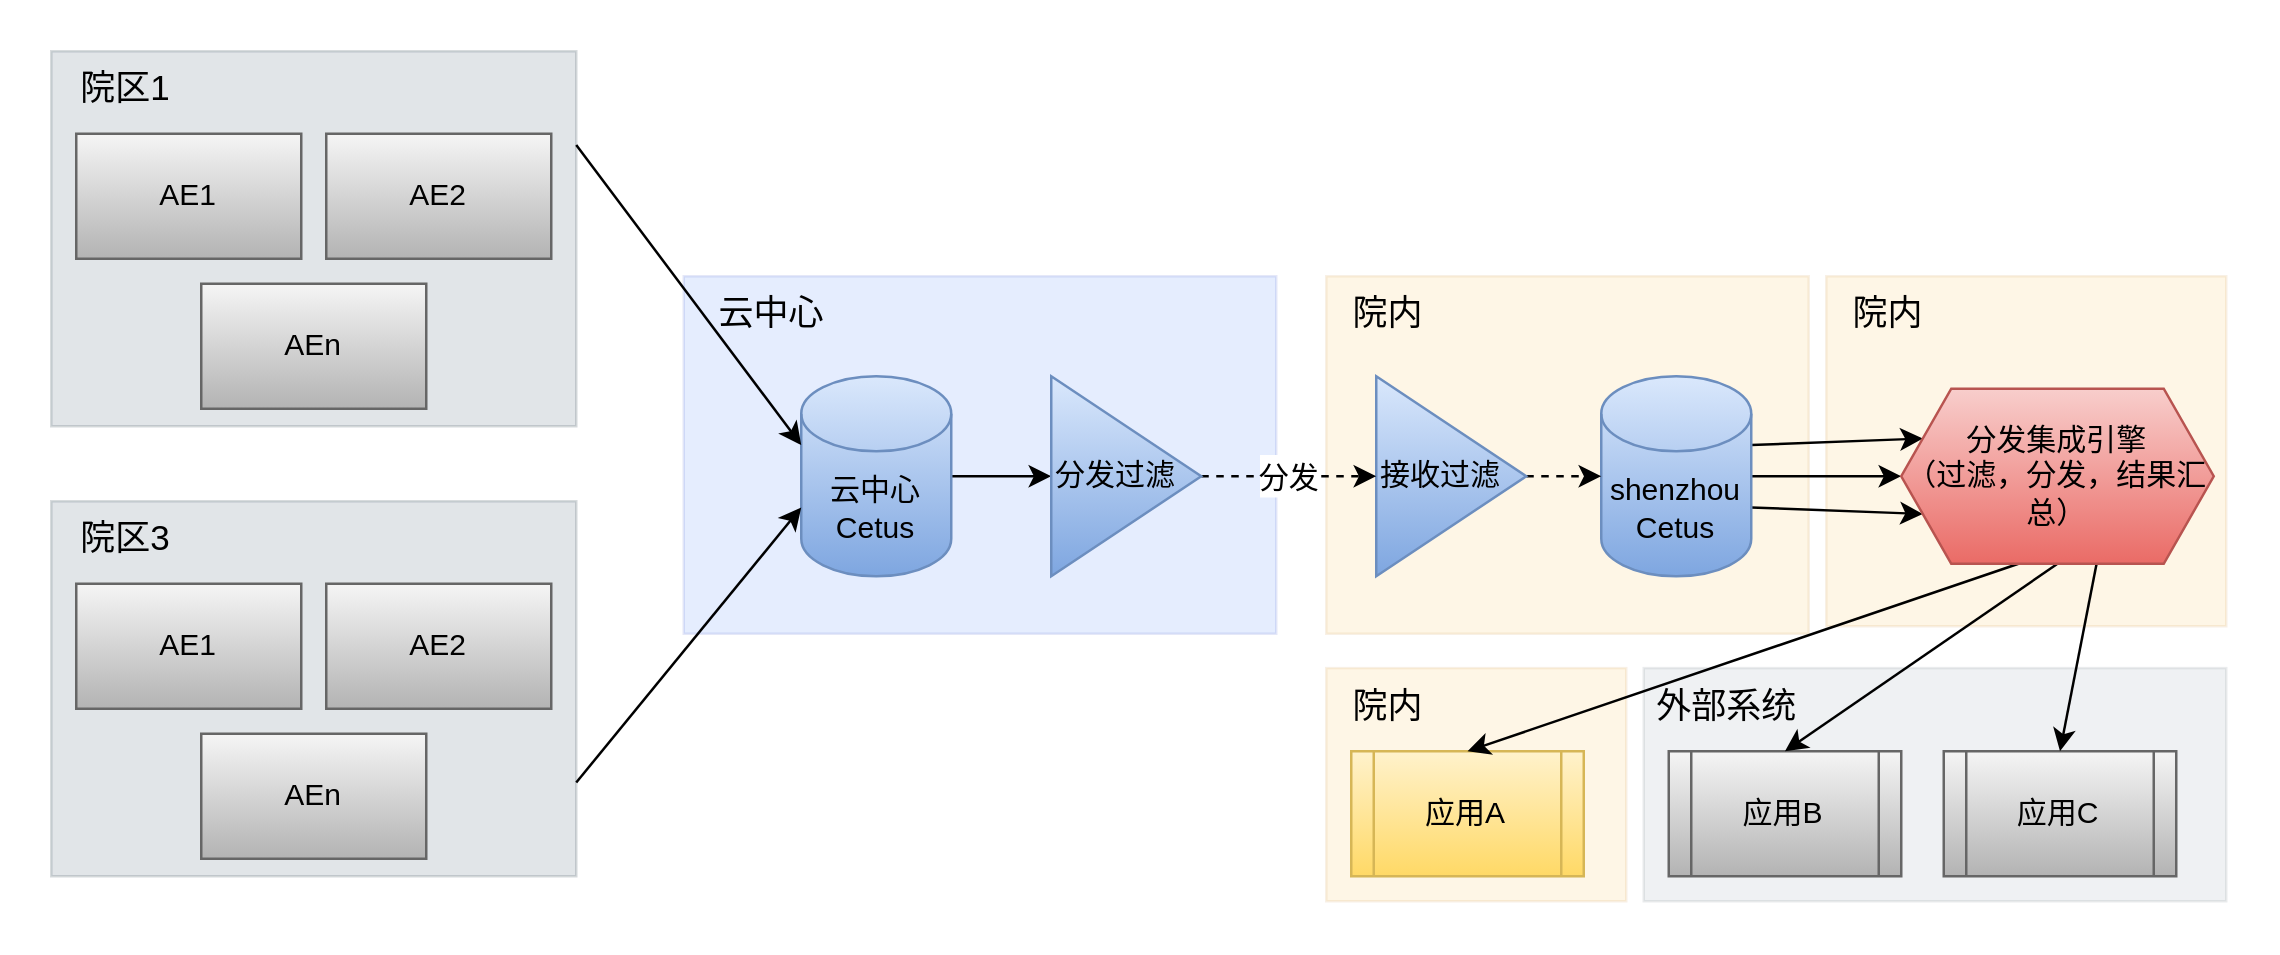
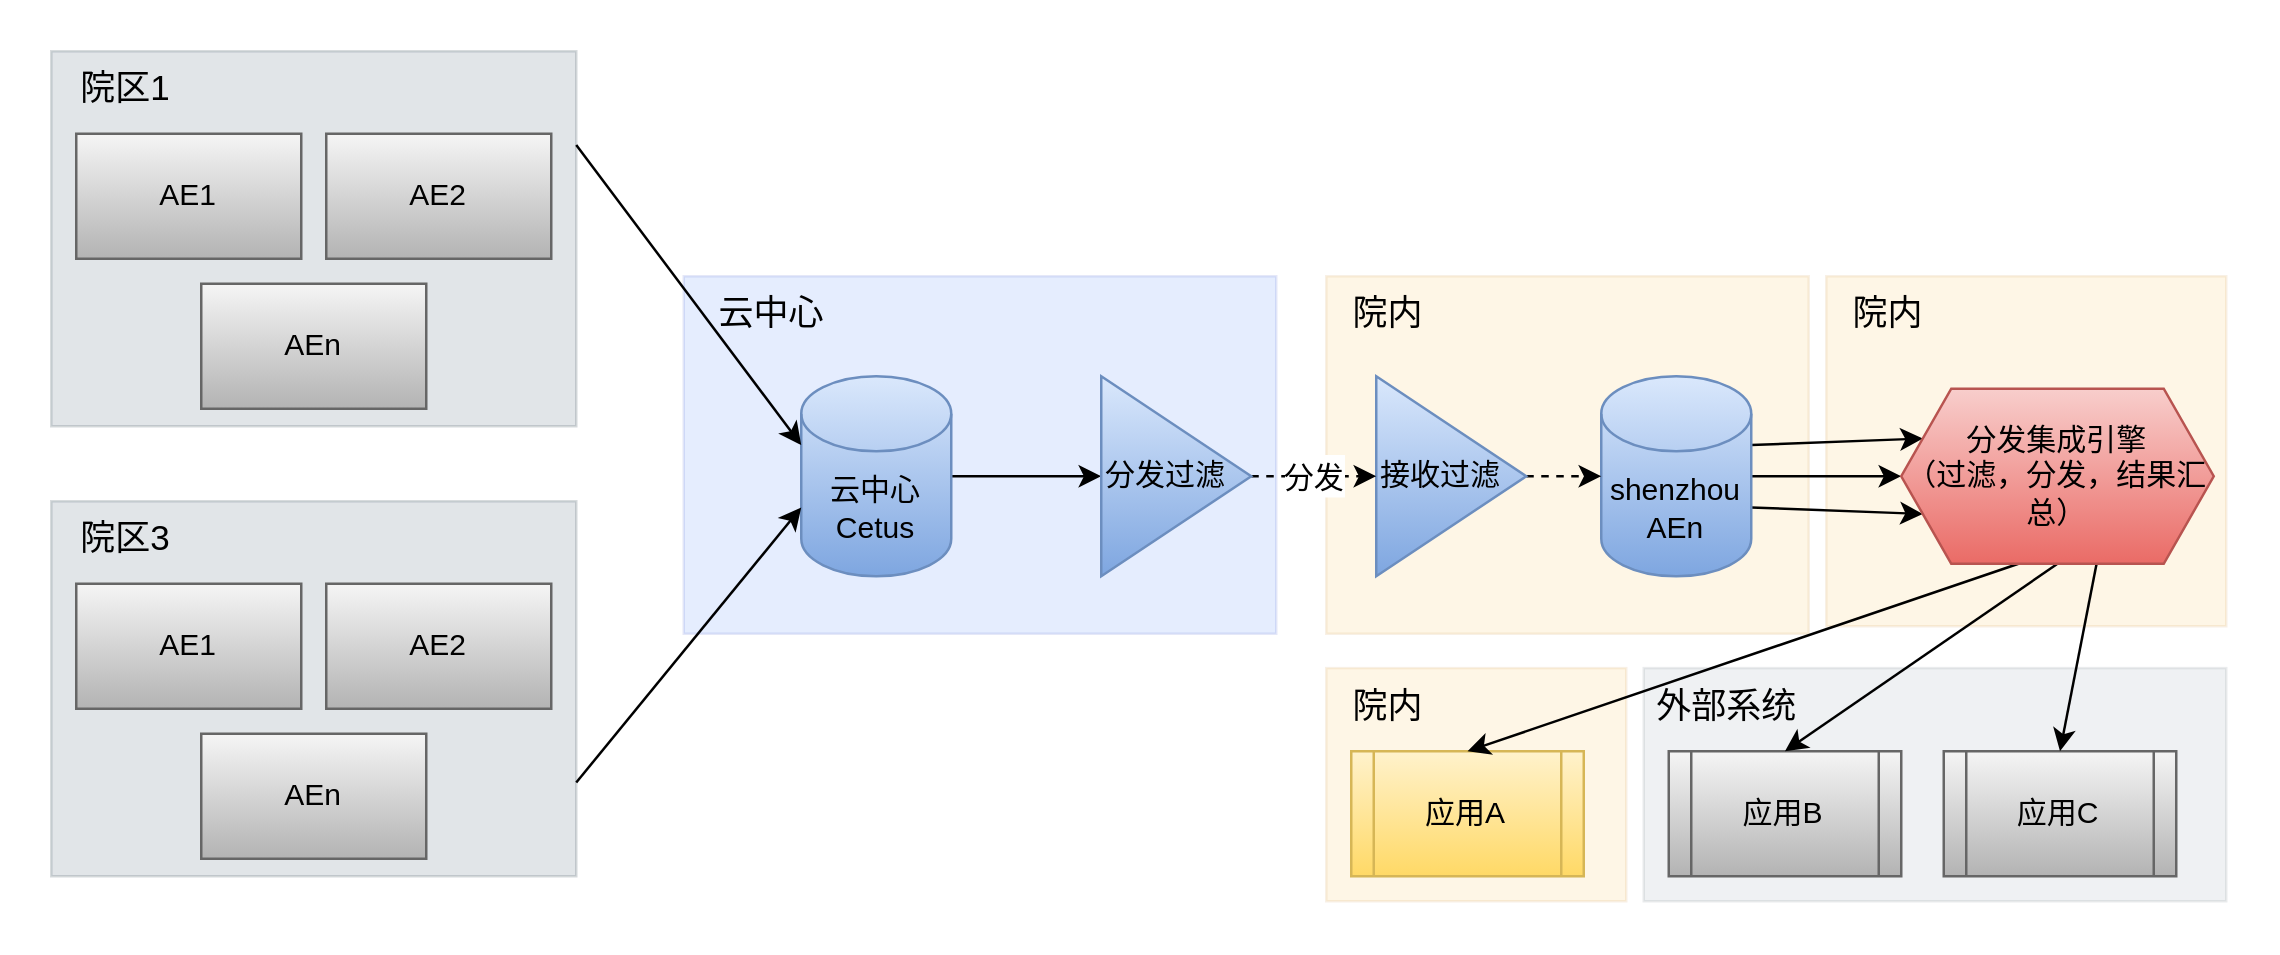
node "分发过滤": moved (1126, 476) -> (1176, 476)
node "shenzhou Cetus": label "shenzhou Cetus" -> "shenzhou AEn"
